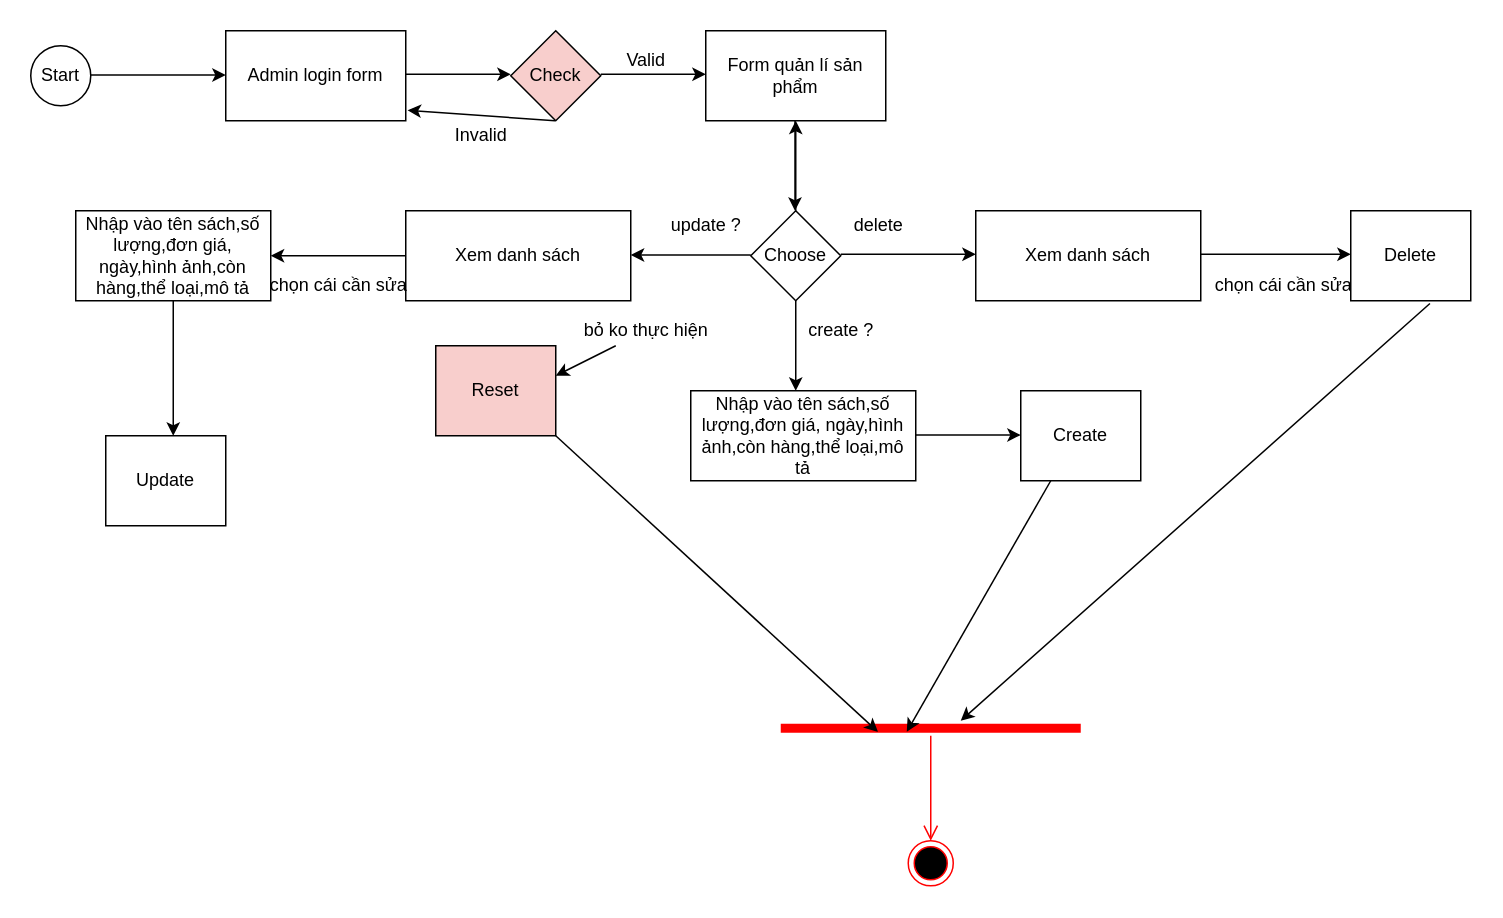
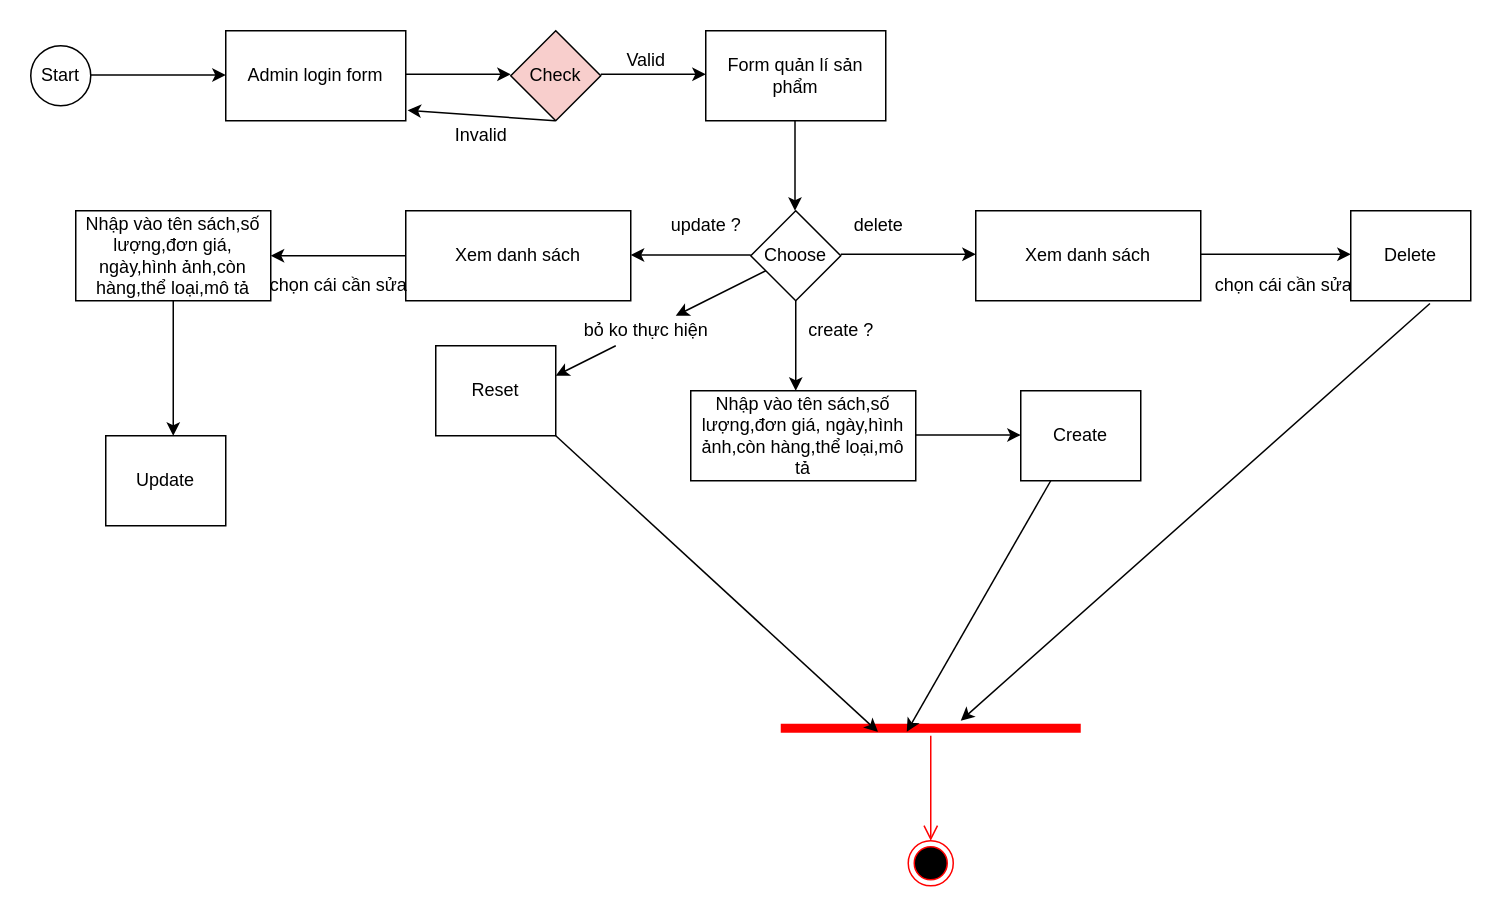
edge "Choose" -> "Form quản lí sản phẩm": now "Choose" -> "bỏ ko thực hiện"
node "Reset": fillcolor #f8cecc -> #ffffff
